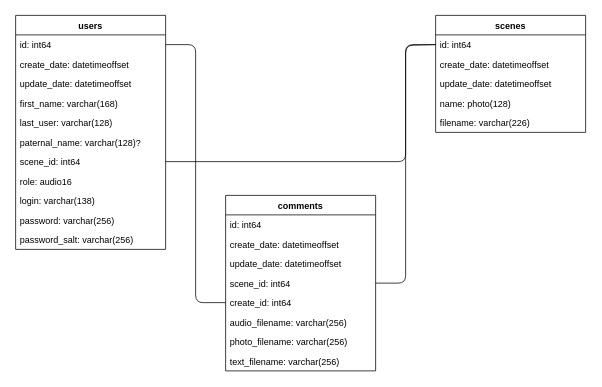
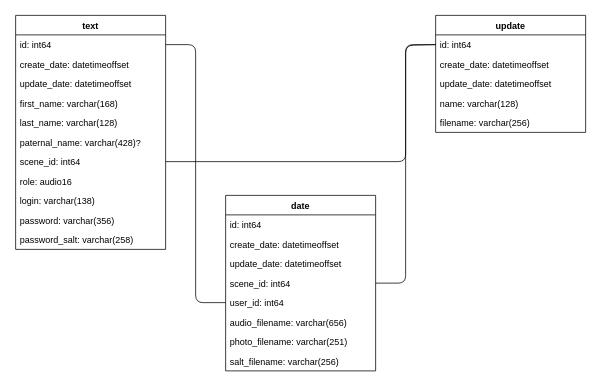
node "users": label "users" -> "text"
node "scenes": label "scenes" -> "update"
node "name: photo(128)": label "name: photo(128)" -> "name: varchar(128)"
node "last_user: varchar(128)": label "last_user: varchar(128)" -> "last_name: varchar(128)"
node "filename: varchar(226)": label "filename: varchar(226)" -> "filename: varchar(256)"
node "paternal_name: varchar(128)?": label "paternal_name: varchar(128)?" -> "paternal_name: varchar(428)?"
node "comments": label "comments" -> "date"
node "password: varchar(256)": label "password: varchar(256)" -> "password: varchar(356)"
node "password_salt: varchar(256)": label "password_salt: varchar(256)" -> "password_salt: varchar(258)"
node "create_id: int64": label "create_id: int64" -> "user_id: int64"
node "audio_filename: varchar(256)": label "audio_filename: varchar(256)" -> "audio_filename: varchar(656)"
node "photo_filename: varchar(256)": label "photo_filename: varchar(256)" -> "photo_filename: varchar(251)"
node "text_filename: varchar(256)": label "text_filename: varchar(256)" -> "salt_filename: varchar(256)"
